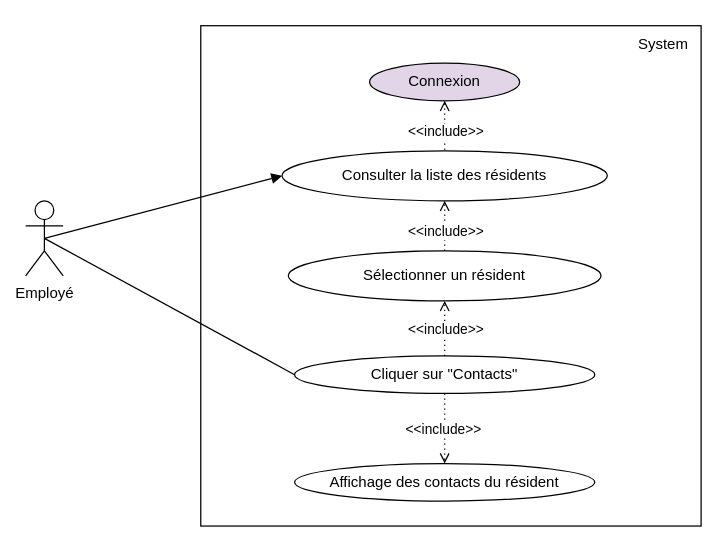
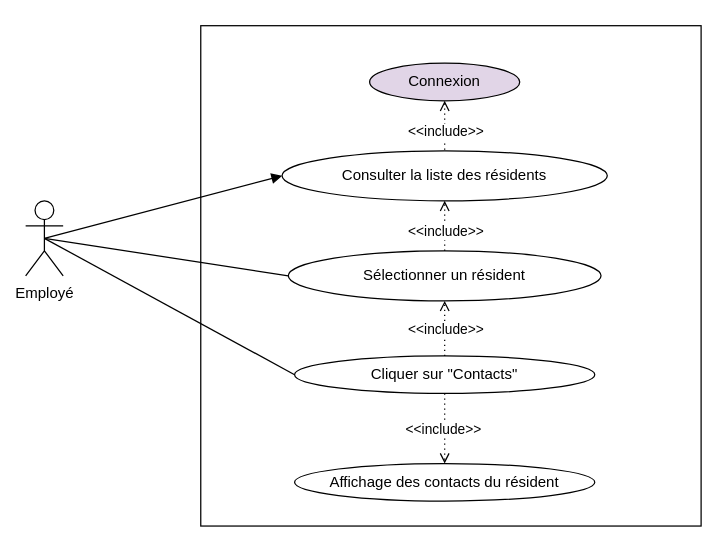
node "System": removed
edge "Employé" -- "Sélectionner un résident": added
